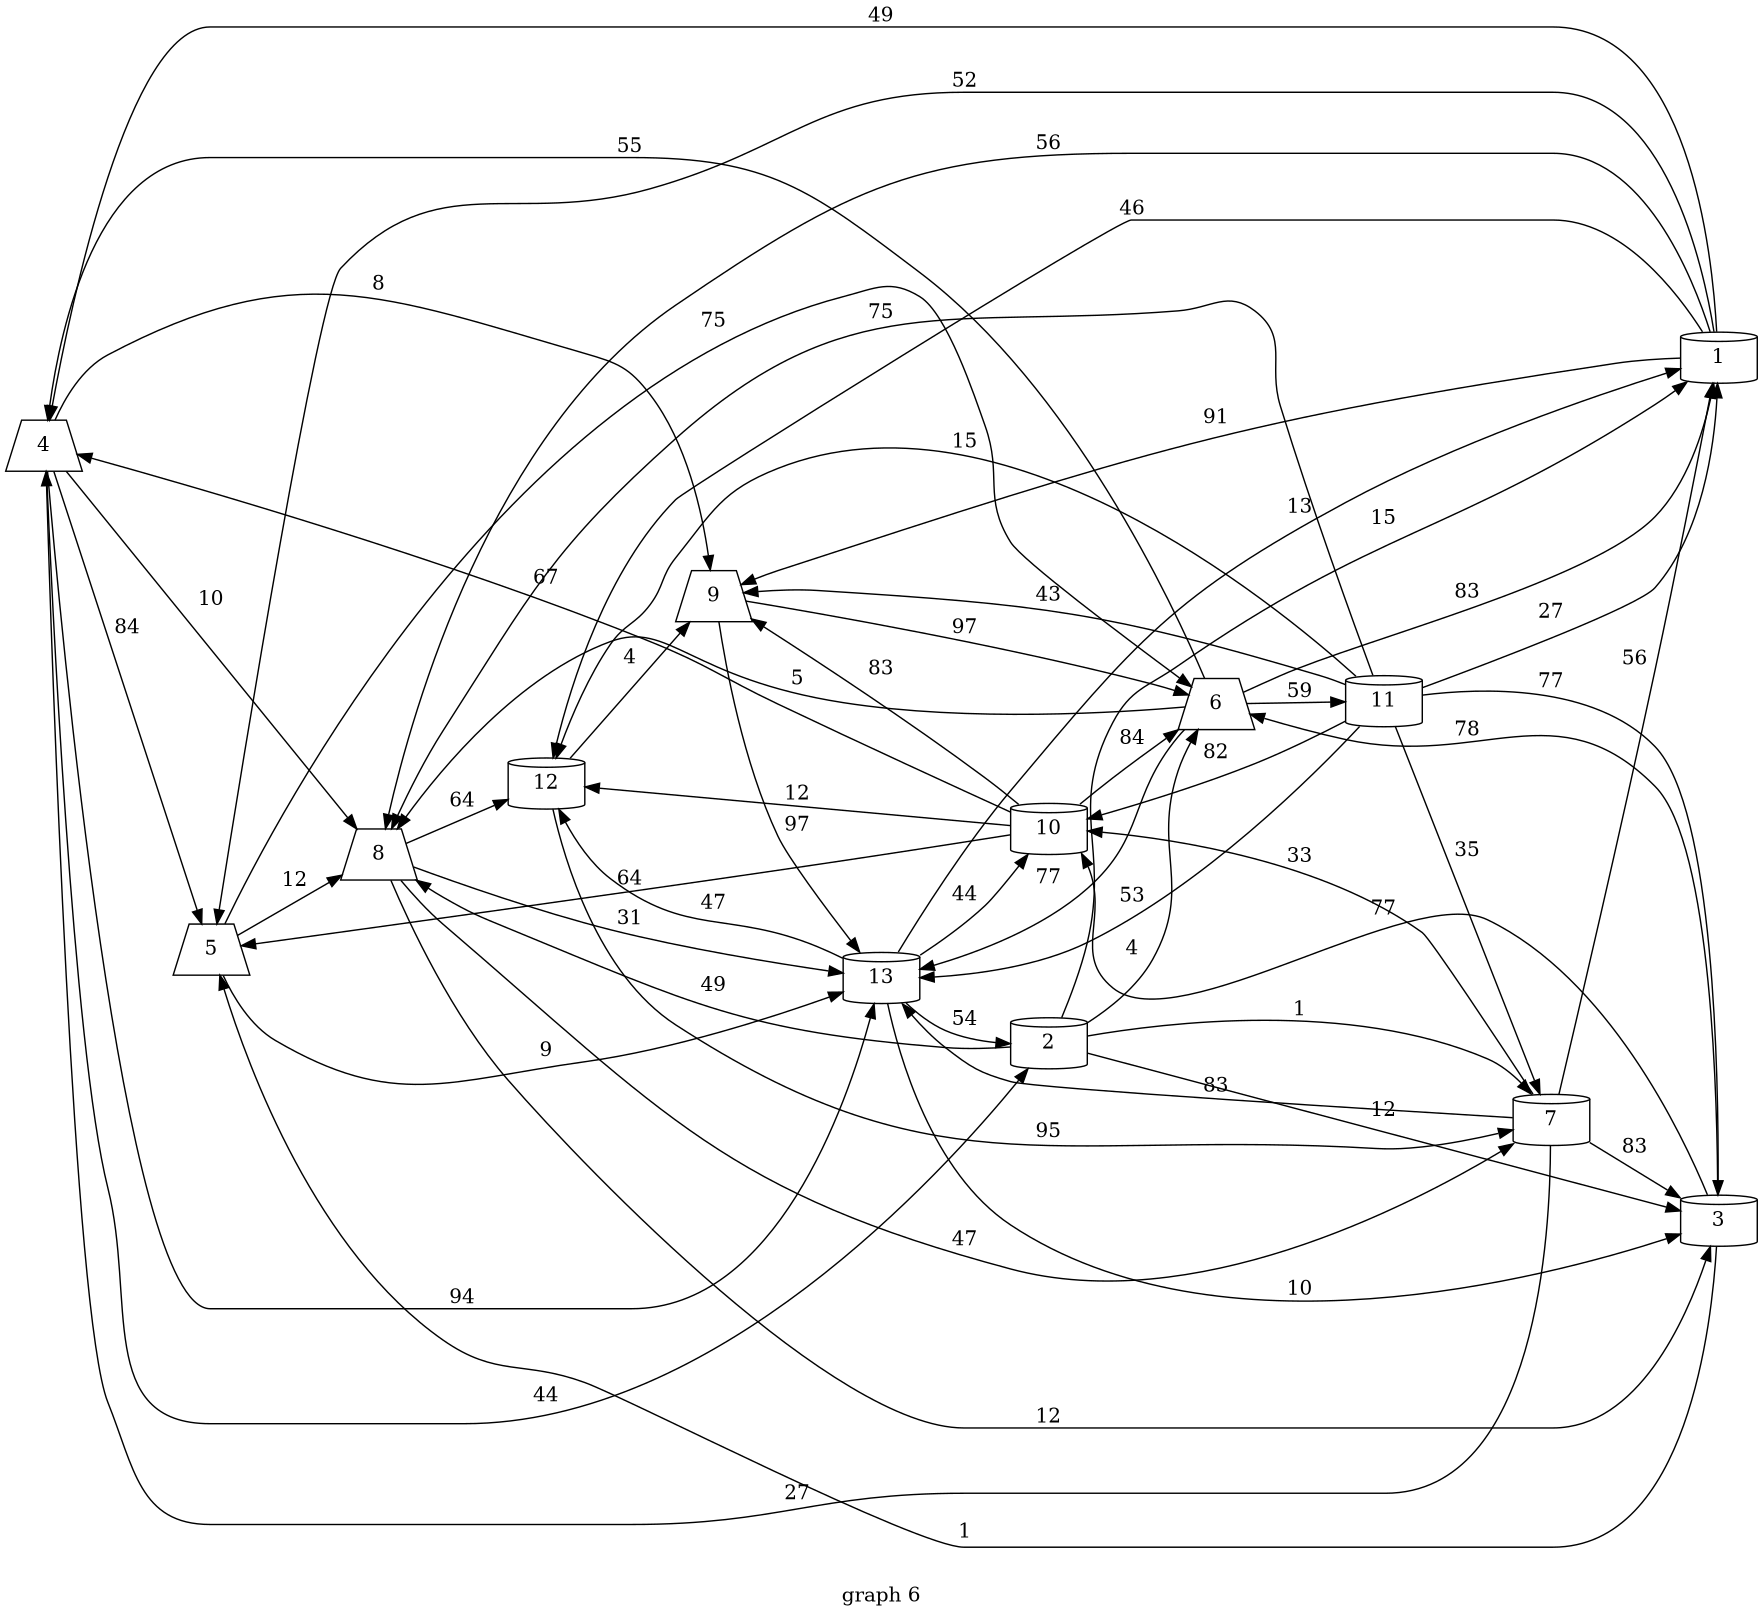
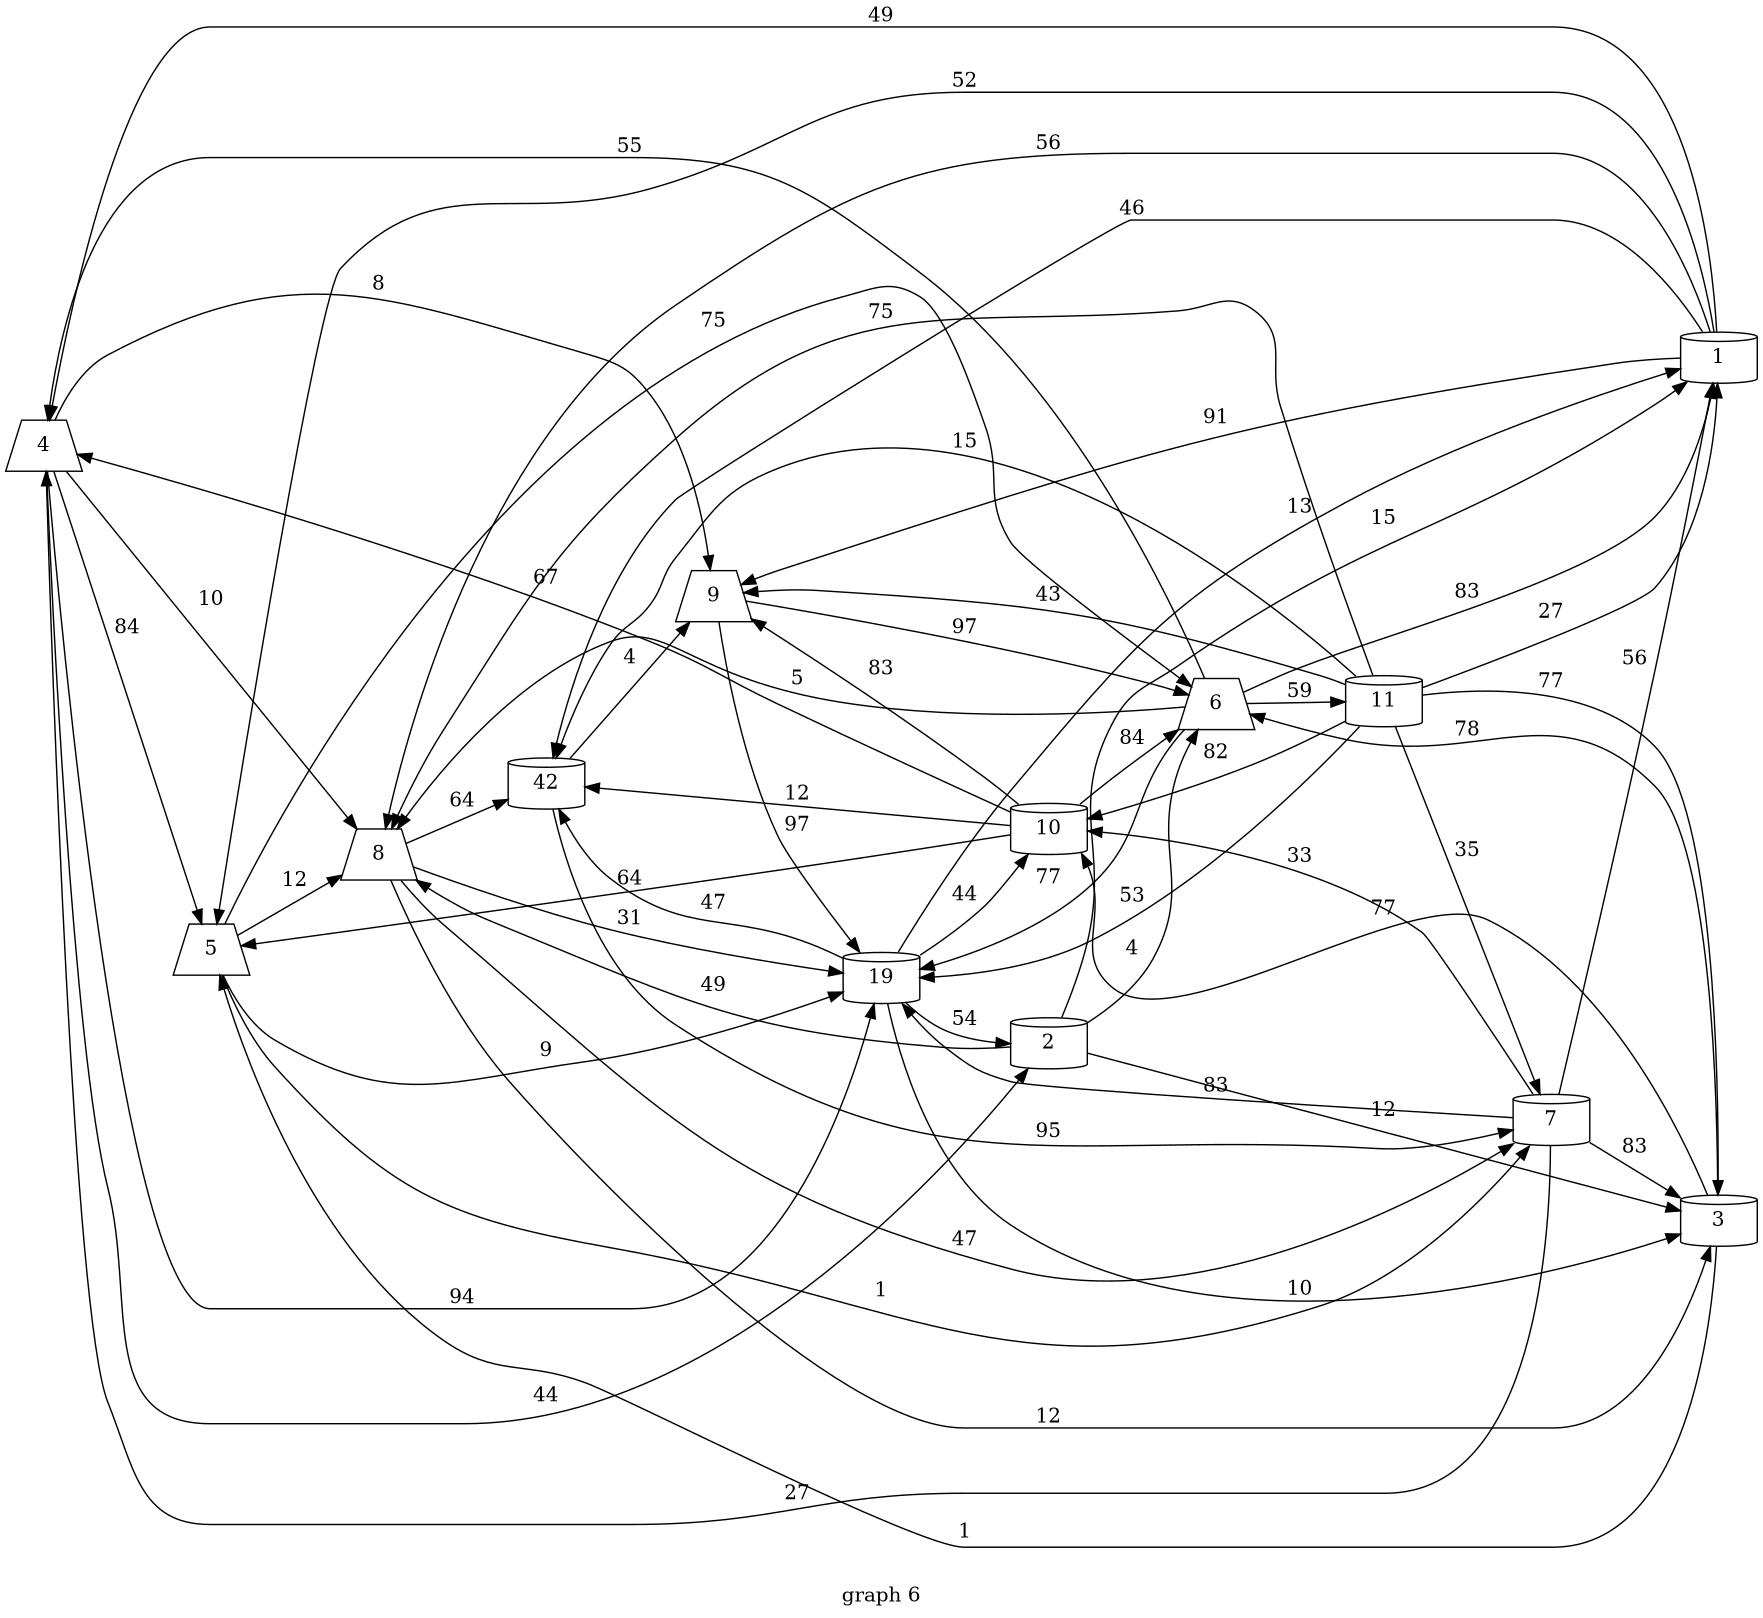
node "12": label "12" -> "42"
node "13": label "13" -> "19"
edge "2" -> "7": now "5" -> "7"
